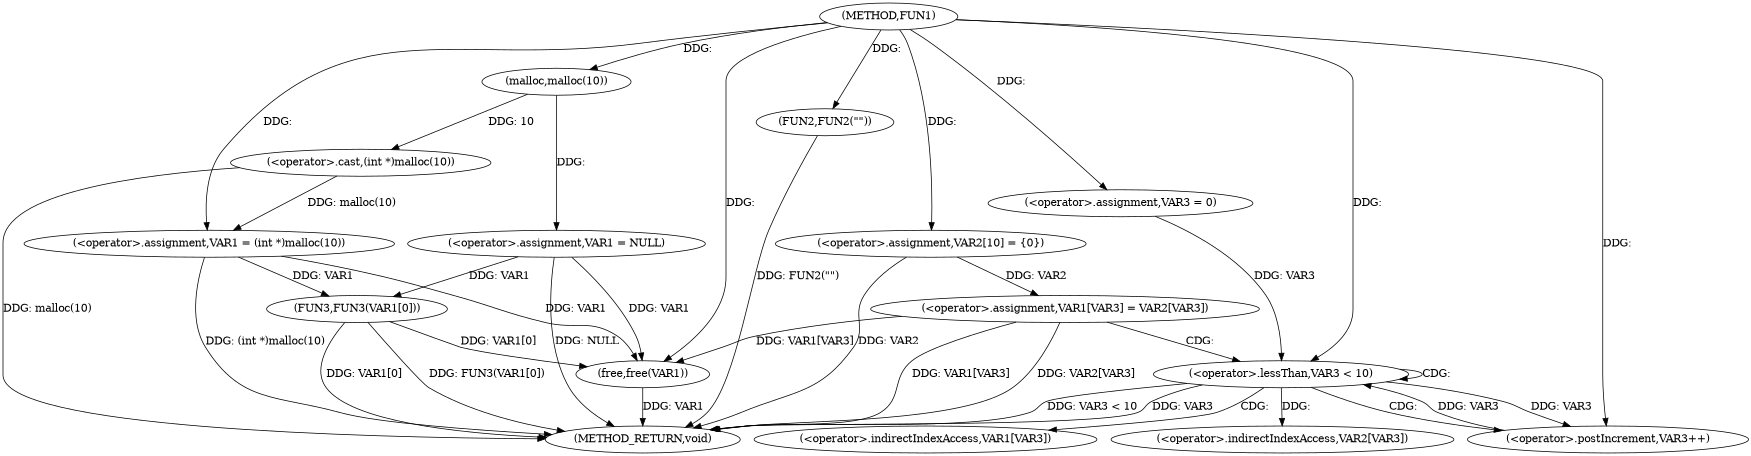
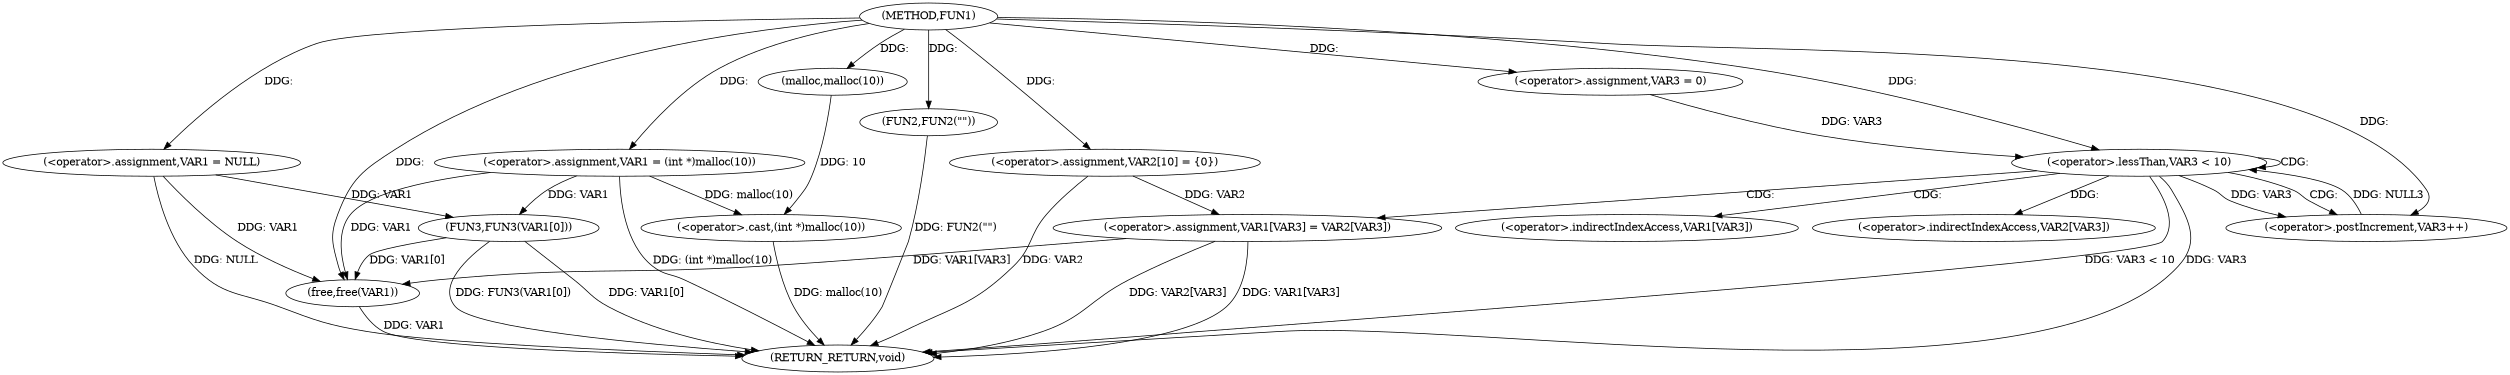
edge "(malloc,malloc(10))" -> "(<operator>.assignment,VAR1 = NULL)": now "(METHOD,FUN1)" -> "(<operator>.assignment,VAR1 = NULL)"
edge "(<operator>.cast,(int *)malloc(10))" -> "(<operator>.assignment,VAR1 = (int *)malloc(10))": reversed
edge "(<operator>.assignment,VAR1[VAR3] = VAR2[VAR3])" -> "(<operator>.lessThan,VAR3 < 10)": reversed
edge "(<operator>.postIncrement,VAR3++)" -> "(<operator>.lessThan,VAR3 < 10)": label "DDG: VAR3" -> "DDG: NULL3"
node "(METHOD_RETURN,void)": label "(METHOD_RETURN,void)" -> "(RETURN_RETURN,void)"
